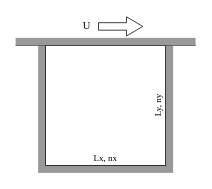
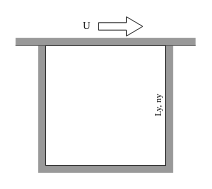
node "Lx, nx": removed
